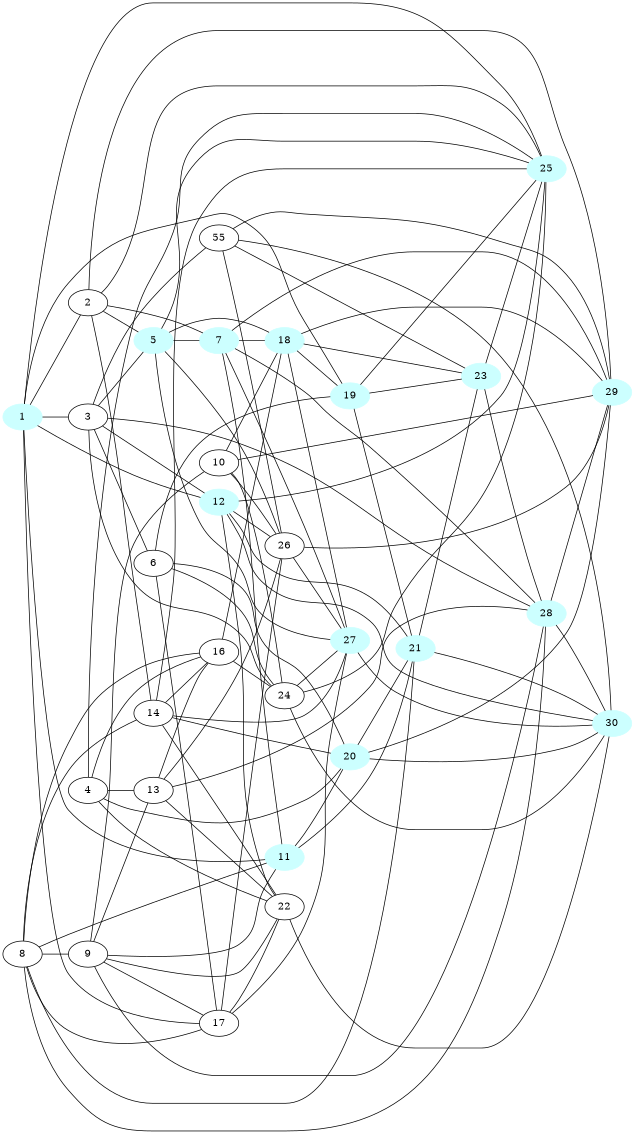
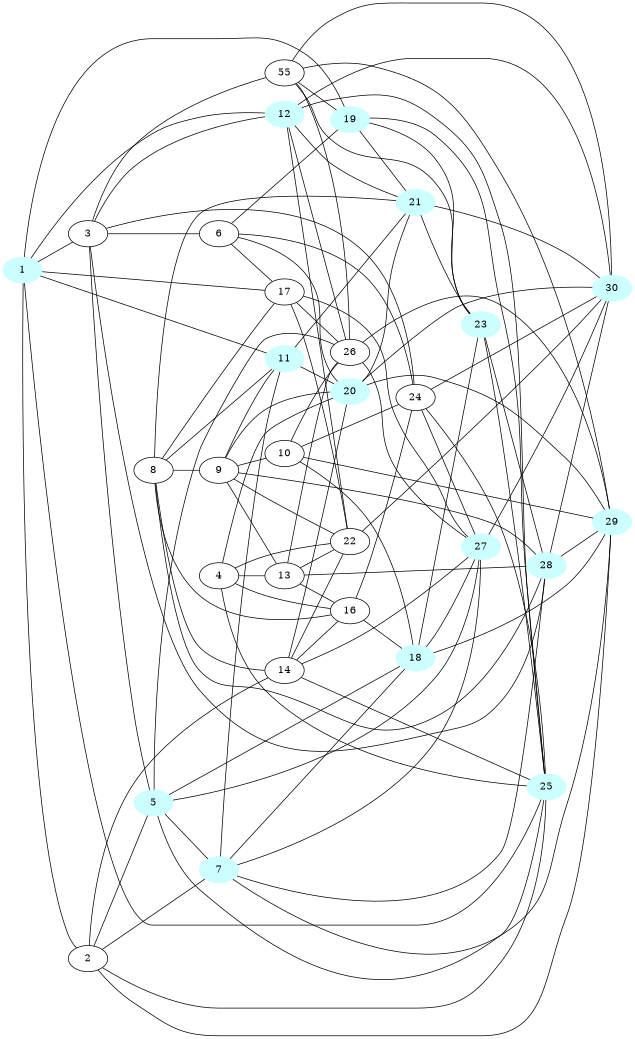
edge "18" -- "19": now "55" -- "19"
edge "9" -- "17": now "9" -- "20"
